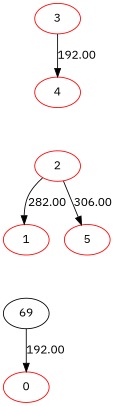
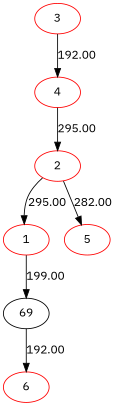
edge "4" -> "2": added, label "295.00"
edge "2" -> "1": label "282.00" -> "295.00"
edge "2" -> "5": label "306.00" -> "282.00"
edge "1" -> "69": added, label "199.00"
node "0": label "0" -> "6"
